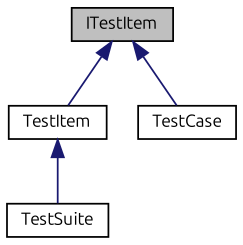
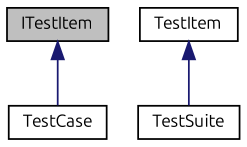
edge "TestItem" -> "ITestItem": removed
